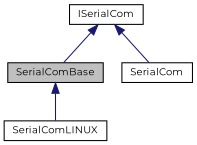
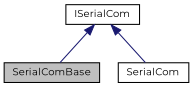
node "SerialComLINUX": removed
